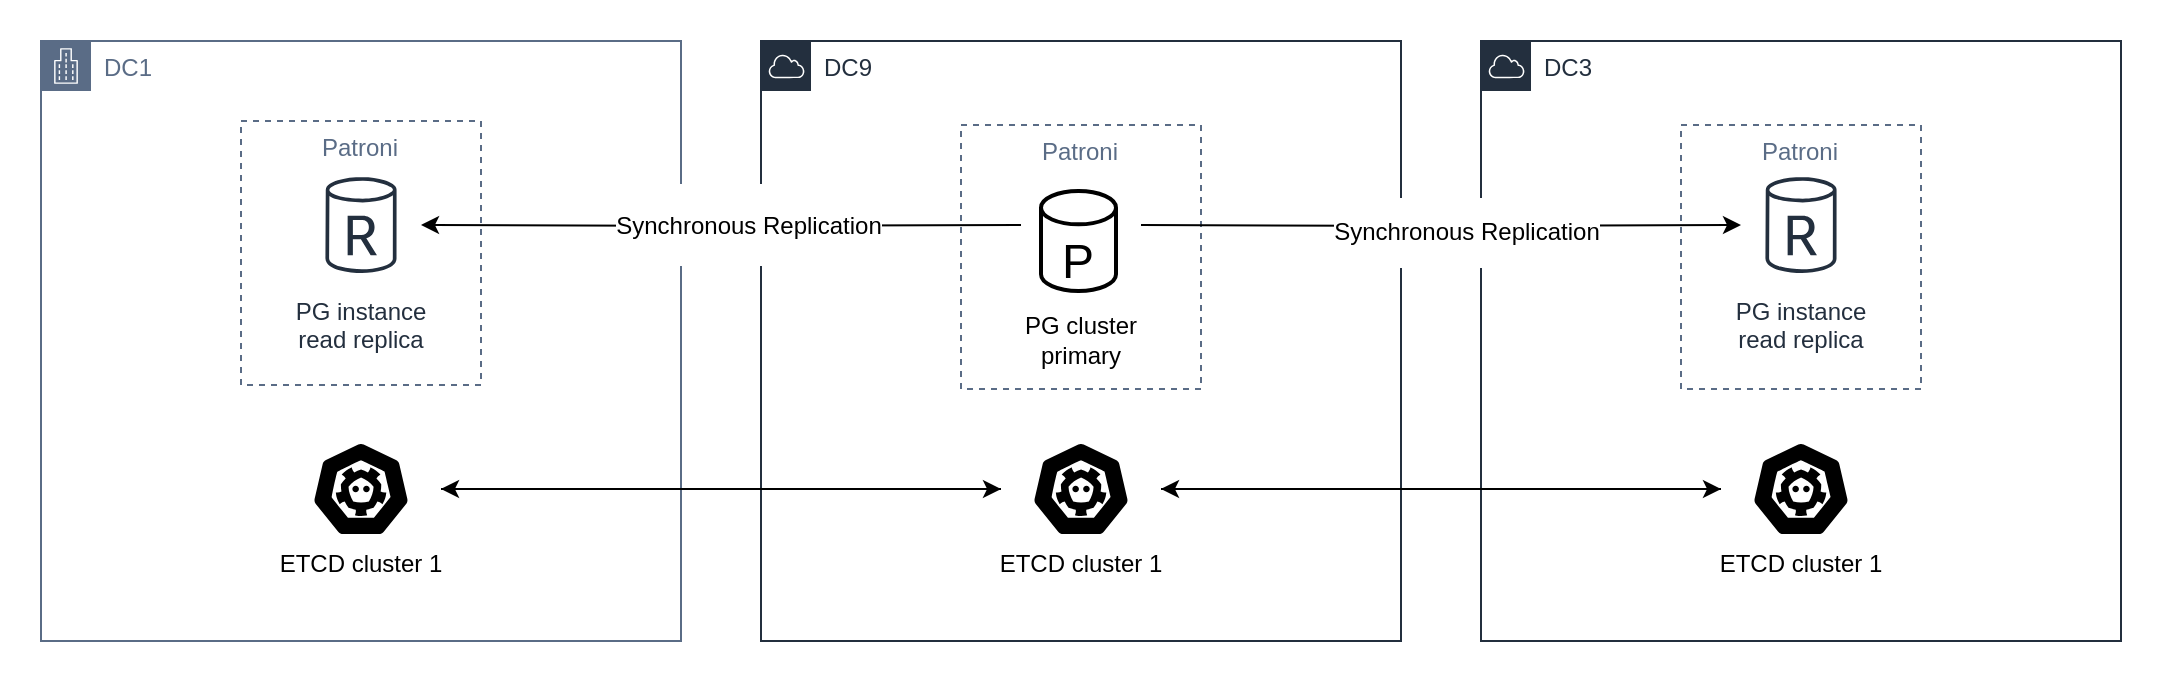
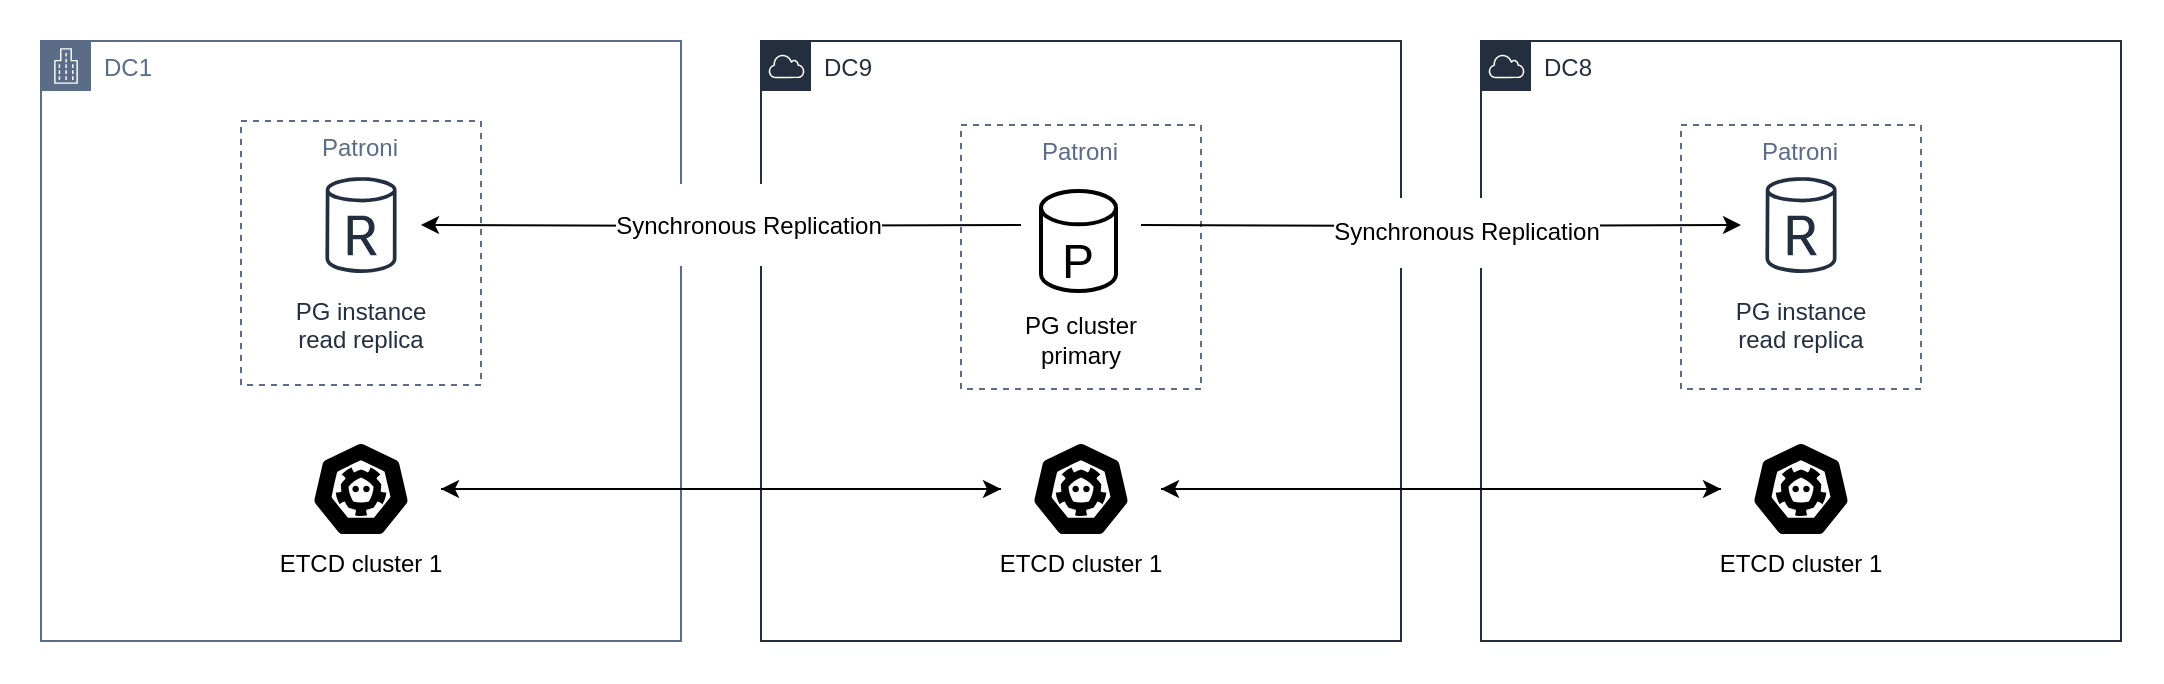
node "DC3": label "DC3" -> "DC8"
